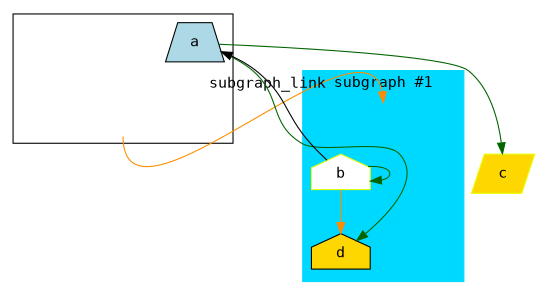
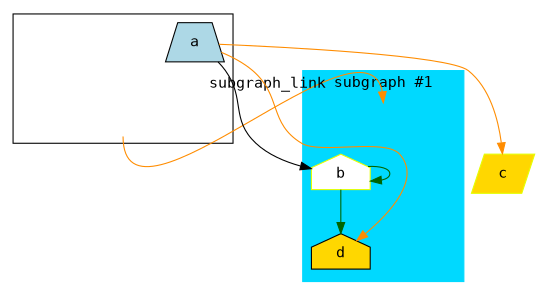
edge "a" -> "c": color darkgreen -> darkorange
edge "b" -> "a": reversed
edge "a" -> "d": color darkgreen -> darkorange
edge "b" -> "d": color darkorange -> darkgreen
